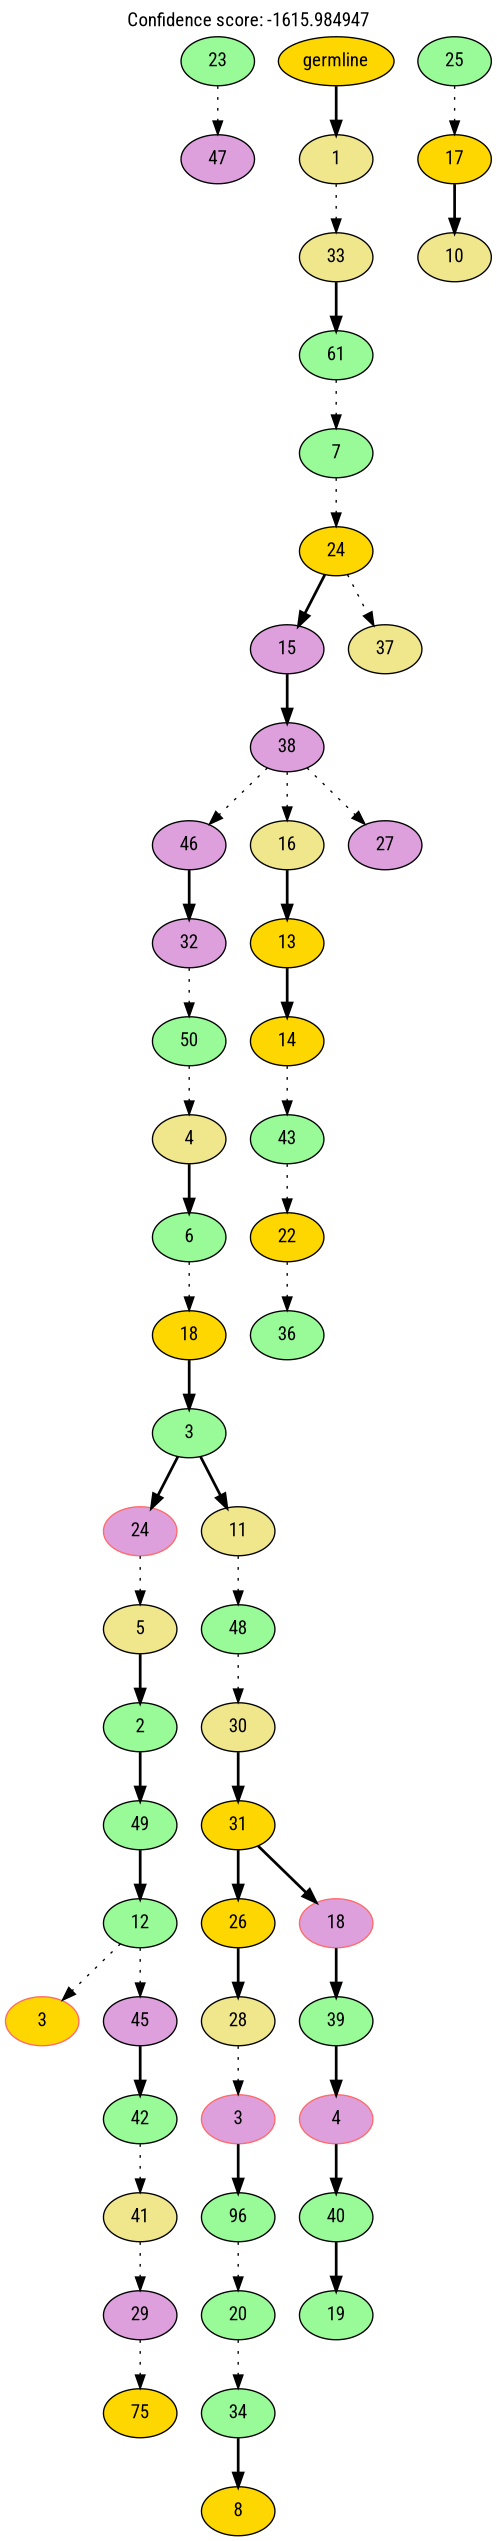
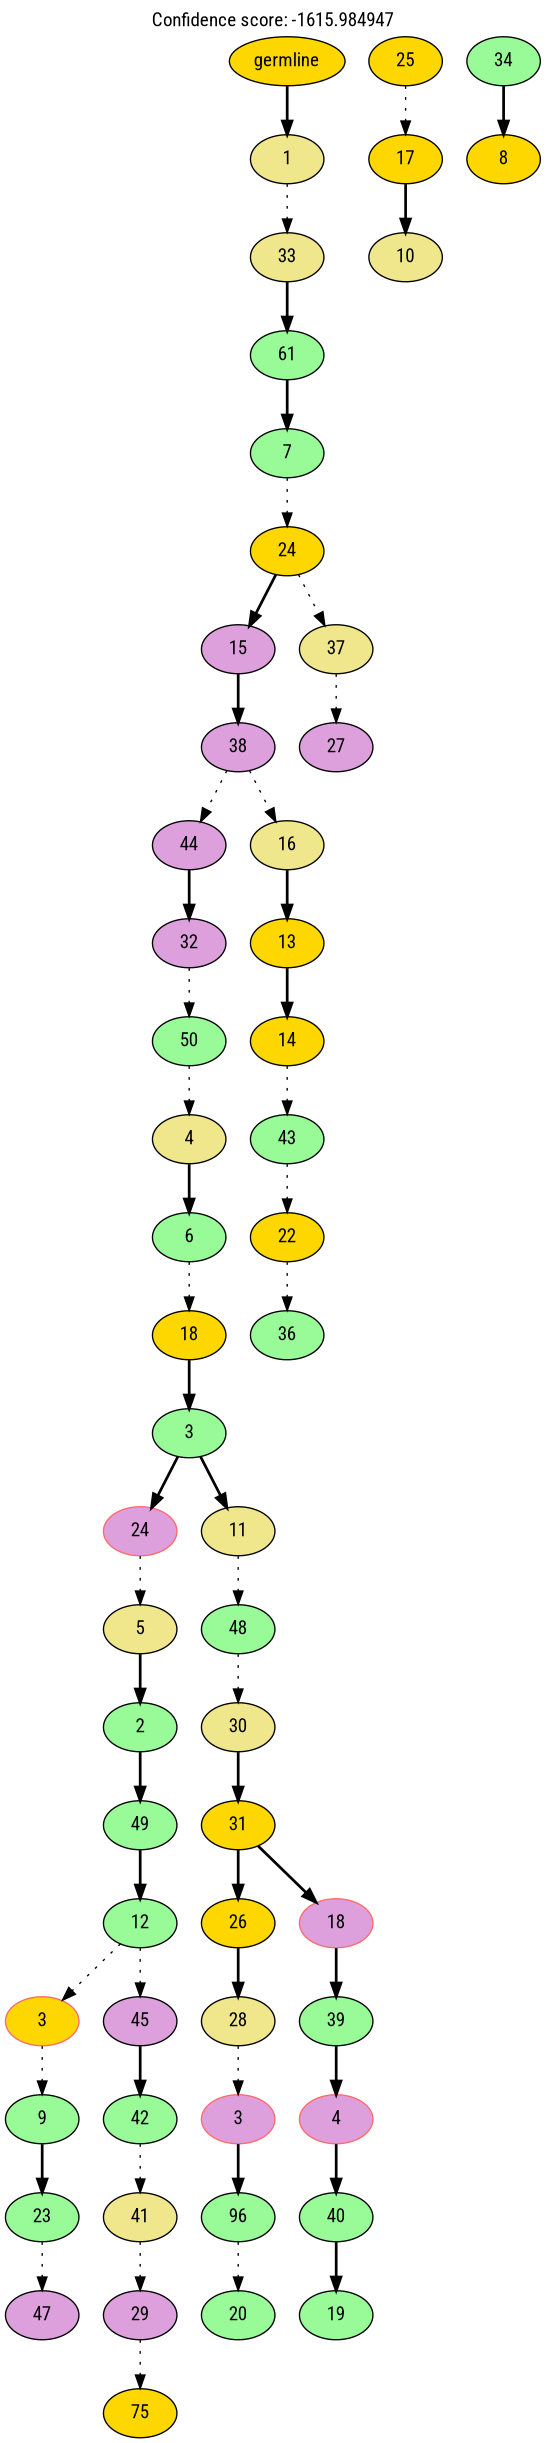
node "25": fillcolor palegreen -> gold
edge "61" -> "7": style dotted -> bold
edge "38" -> "27": now "37" -> "27"
node "46": label "46" -> "44"
node "9": added
edge "20" -> "34": removed
